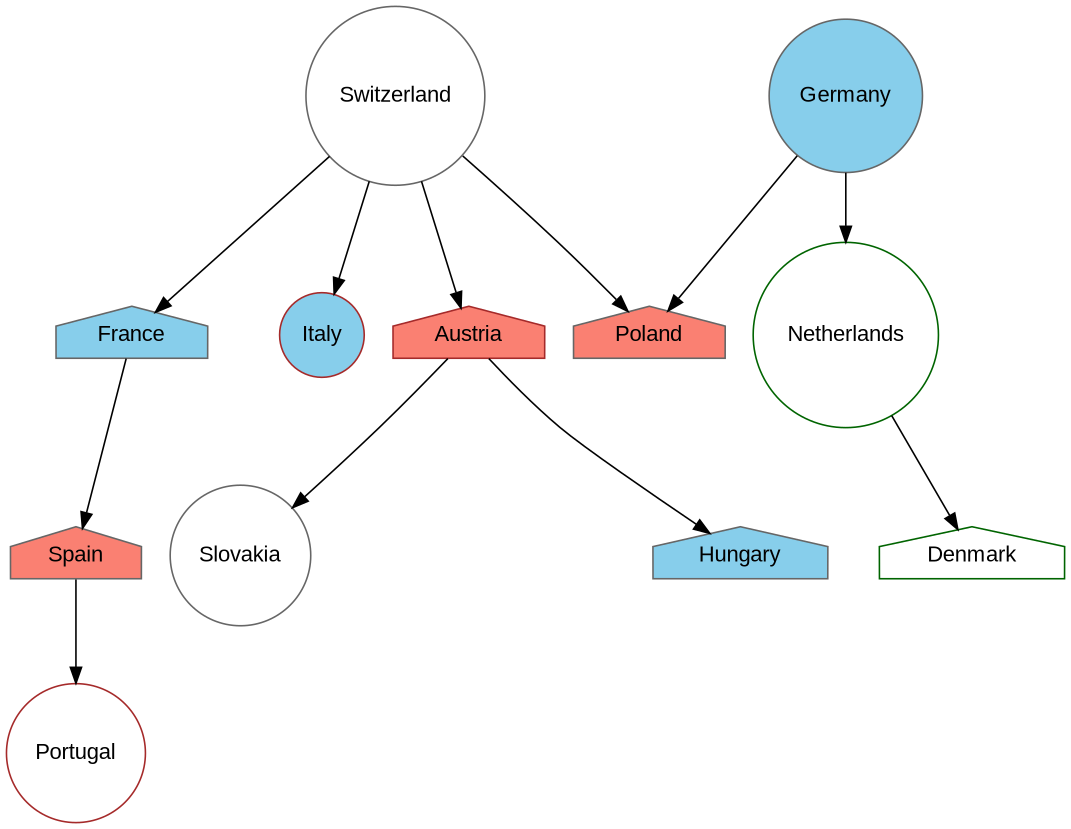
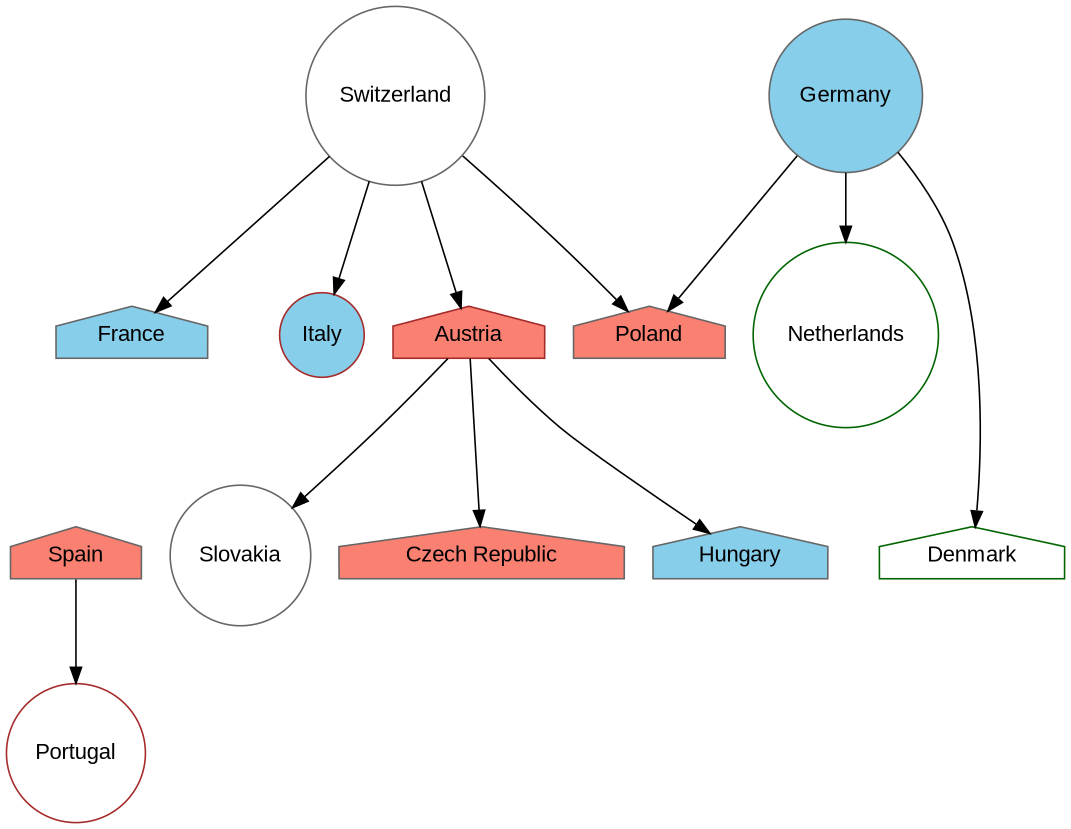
edge "France" -> "Spain": removed
edge "Netherlands" -> "Denmark": now "Germany" -> "Denmark"
node "Czech Republic": added
